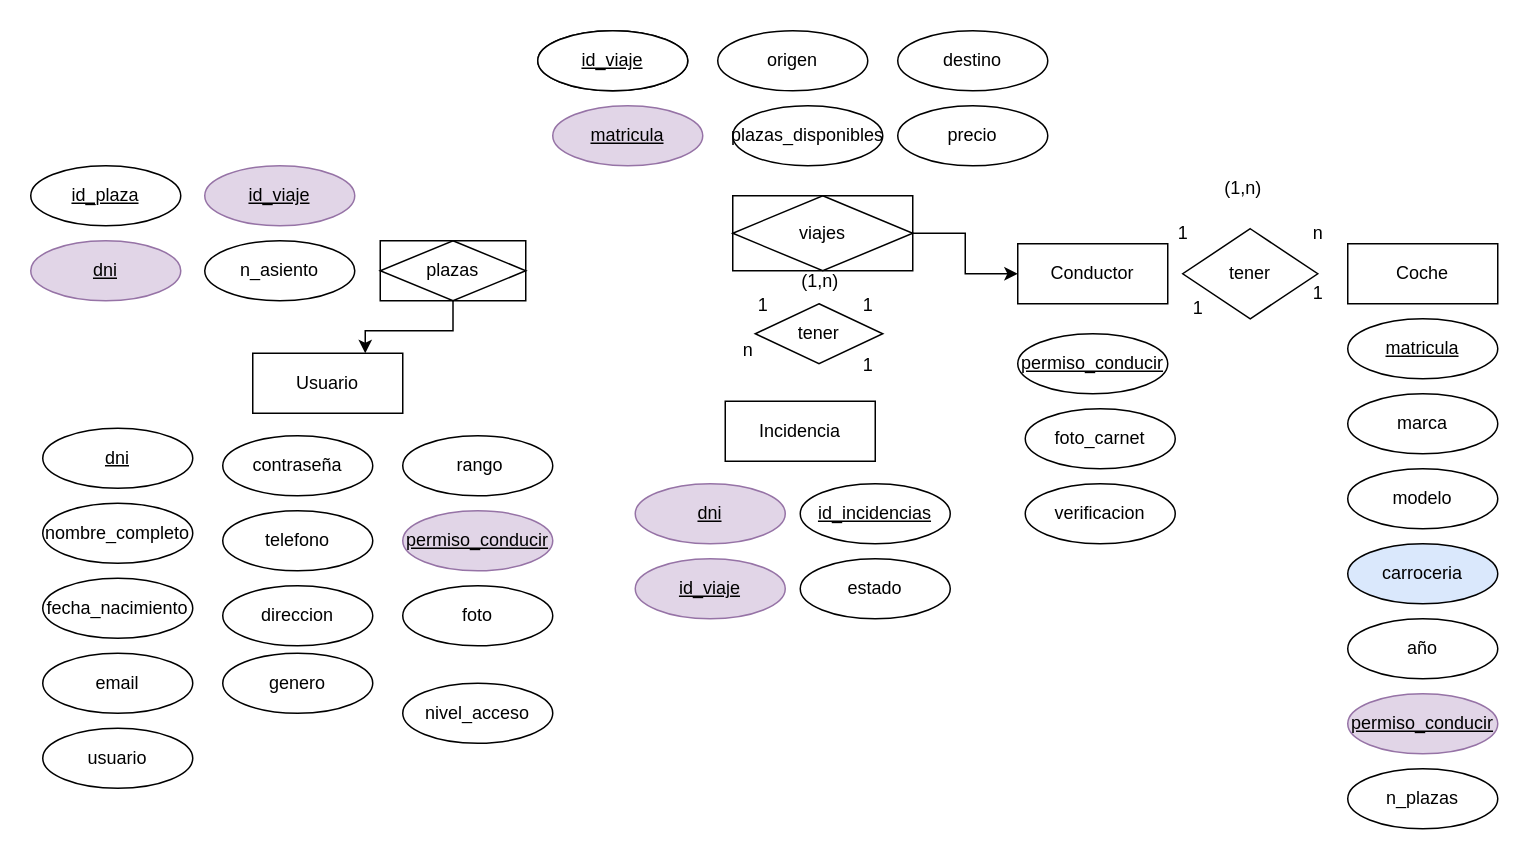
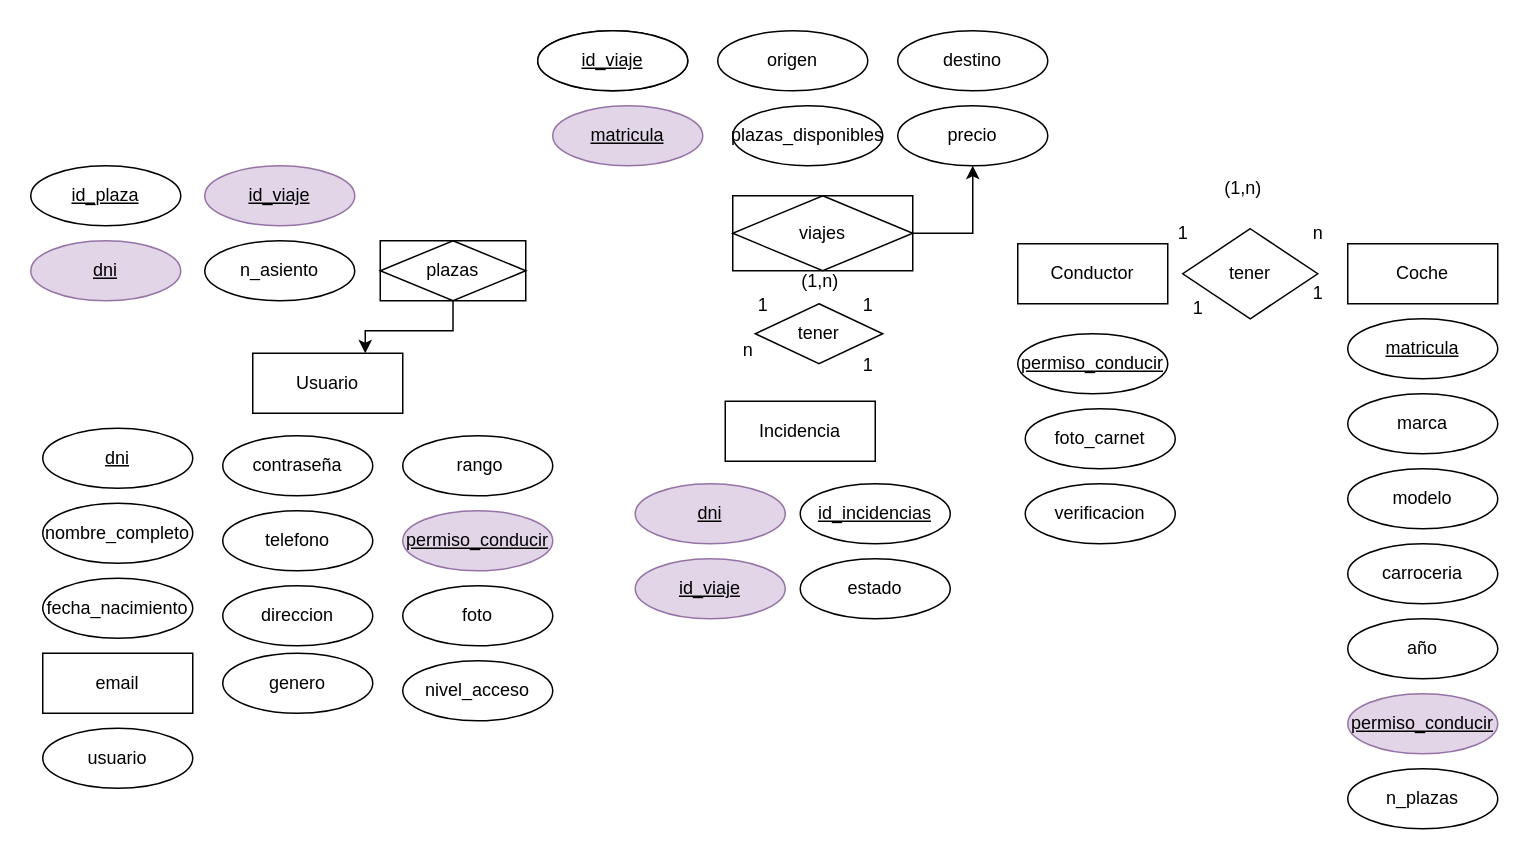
edge "viajes" -> "Conductor": now "viajes" -> "precio"
node "carroceria": fillcolor #dae8fc -> #ffffff
node "email": shape ellipse -> rectangle
node "nivel_acceso": moved (478, 713) -> (478, 691)
